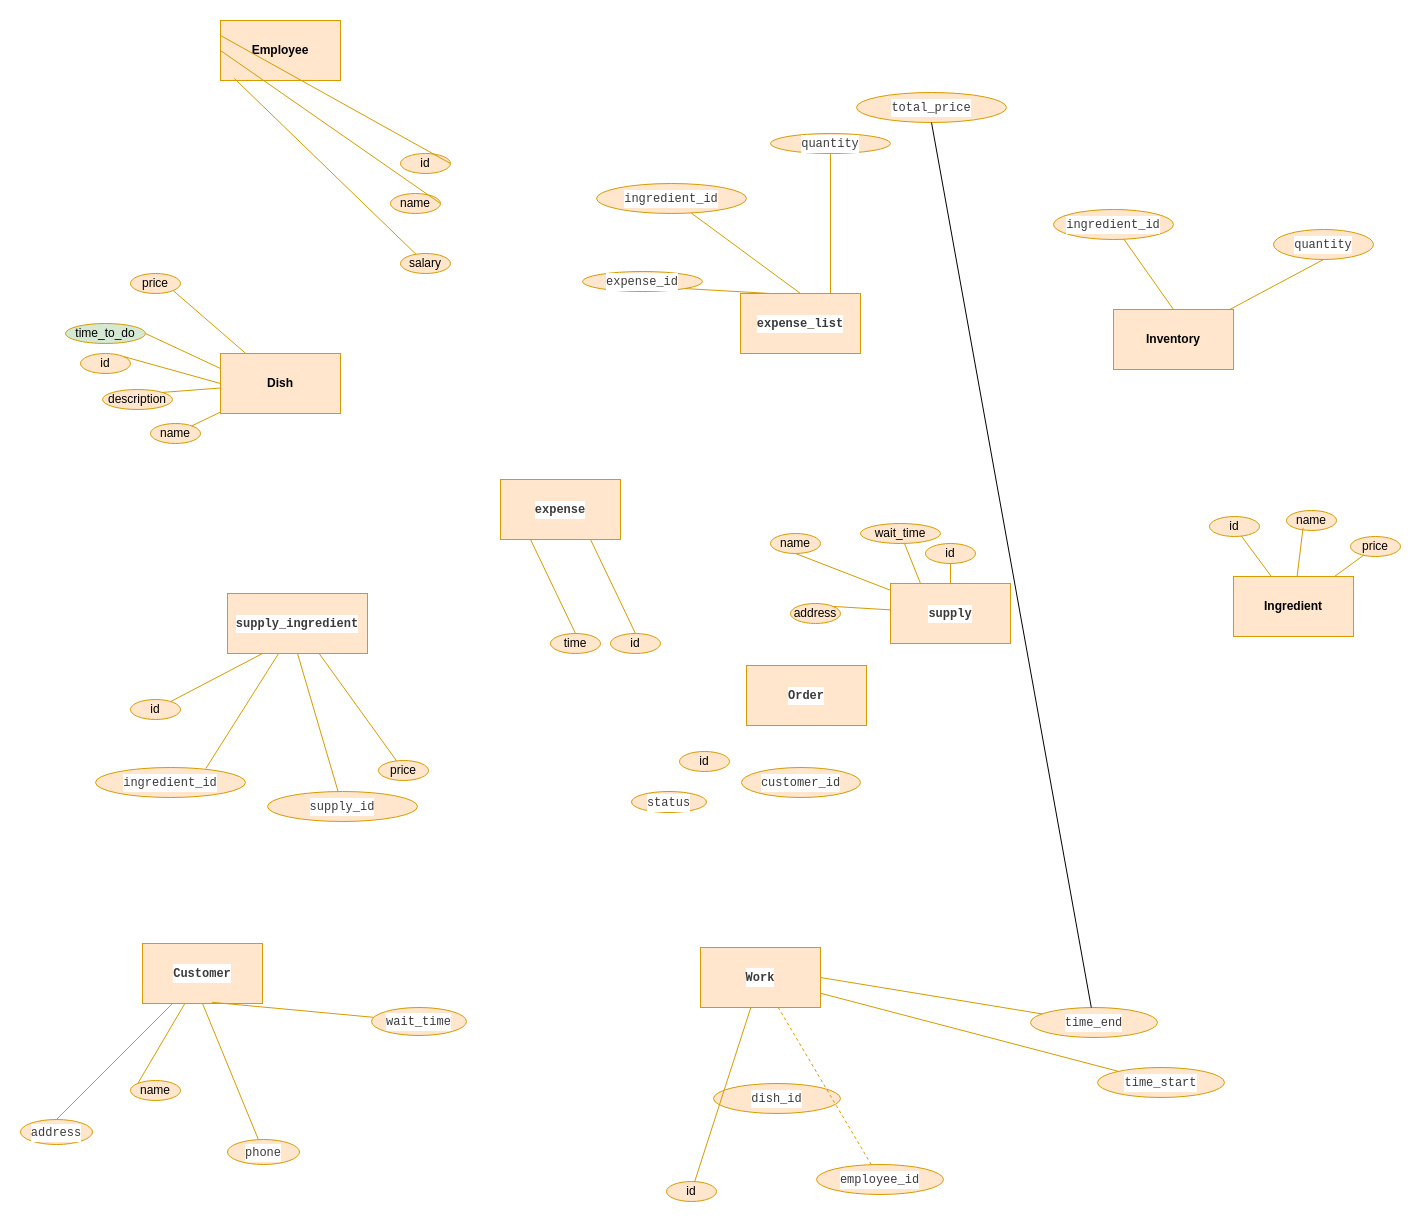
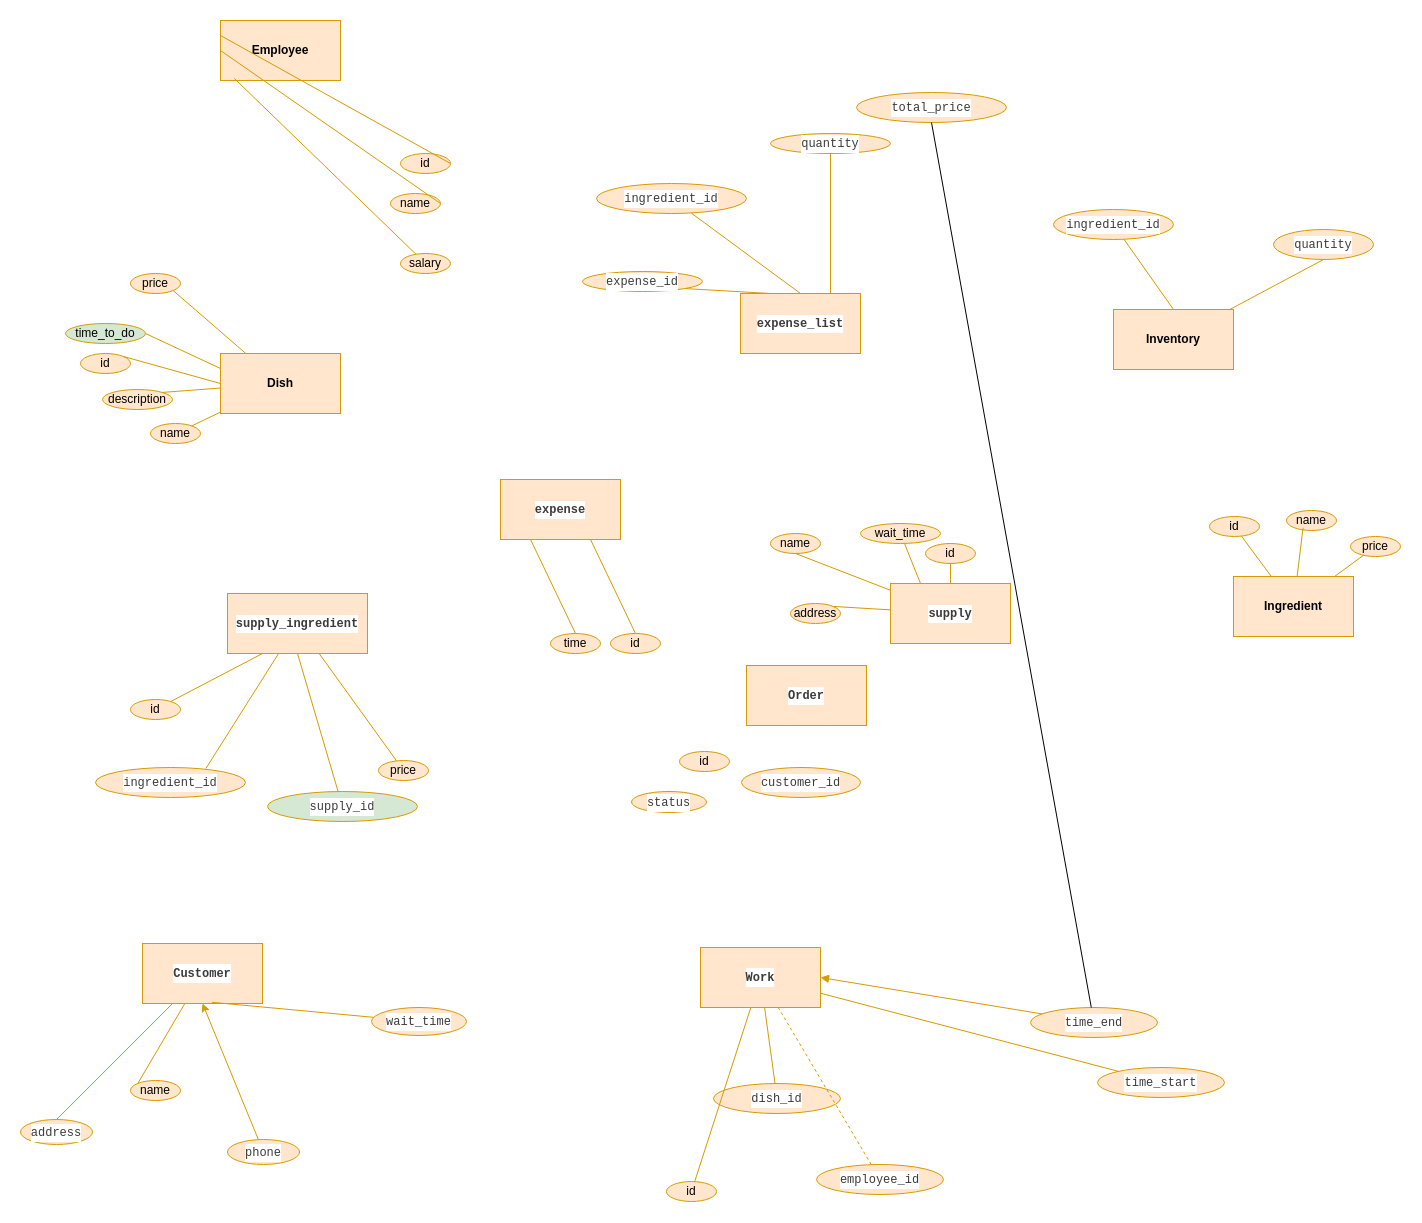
node "supply_id": fillcolor #ffe6cc -> #d5e8d4
edge "Work" -- "time_end": arrowhead none -> block
edge "Customer" -- "phone": arrowhead none -> classic
edge "Work" -- "dish_id": added
